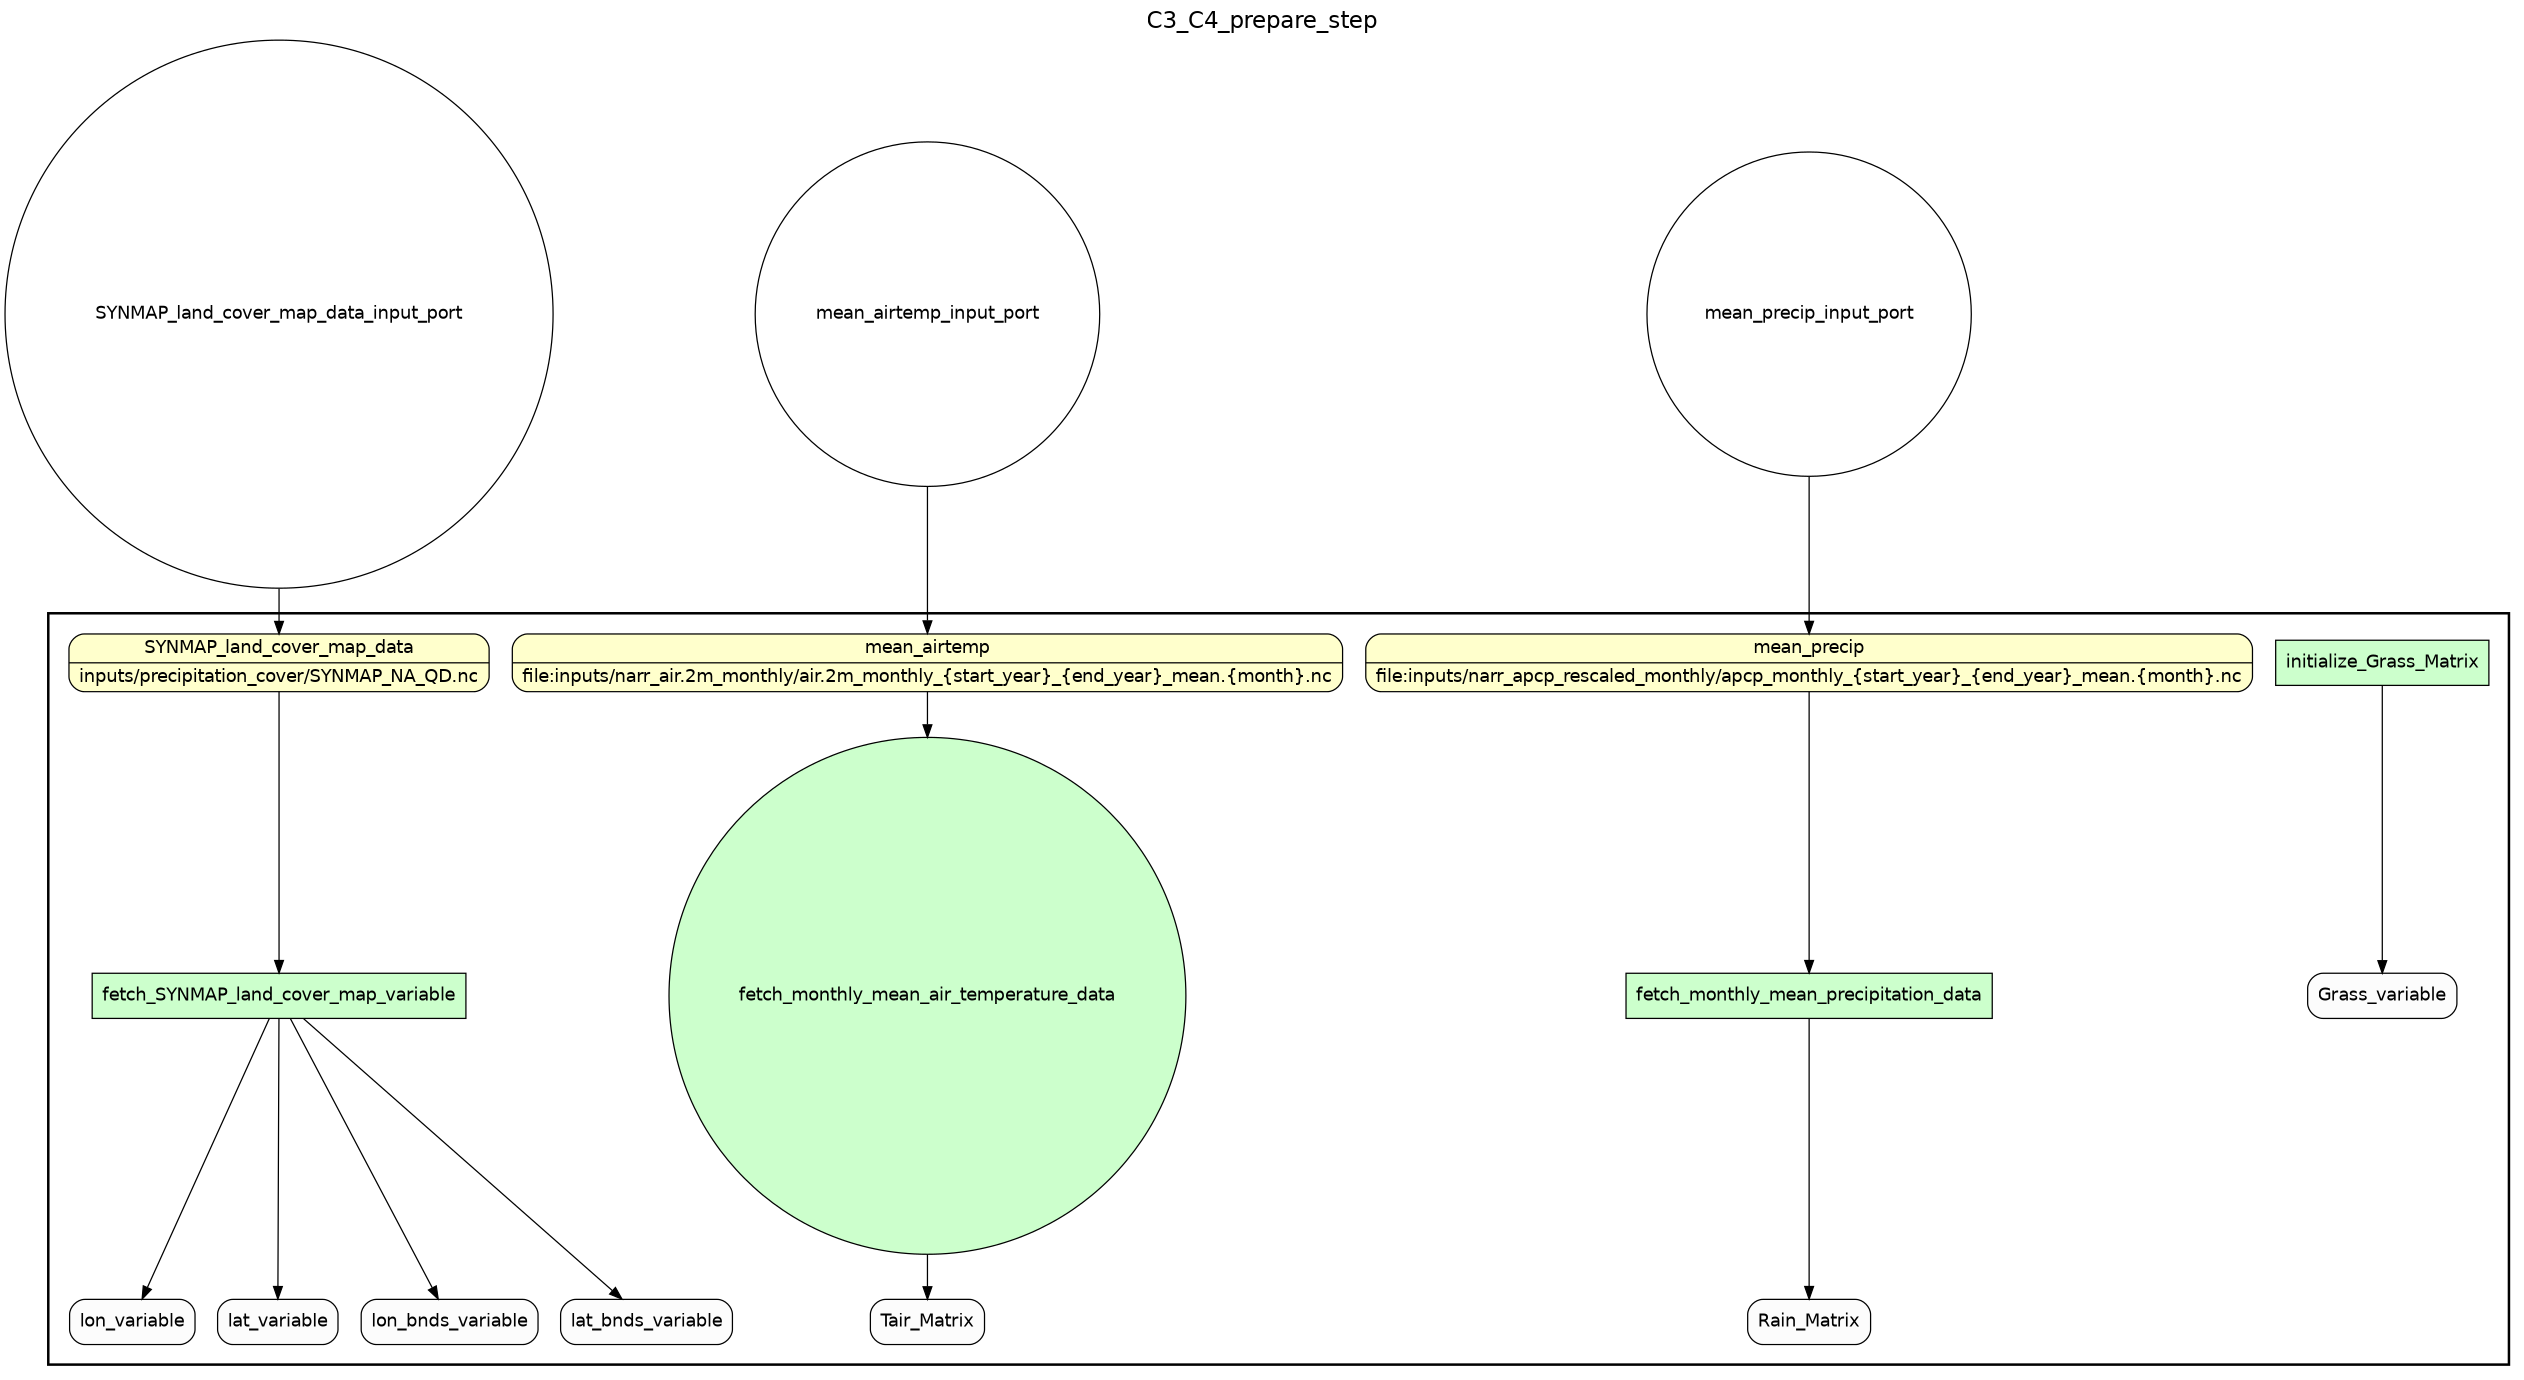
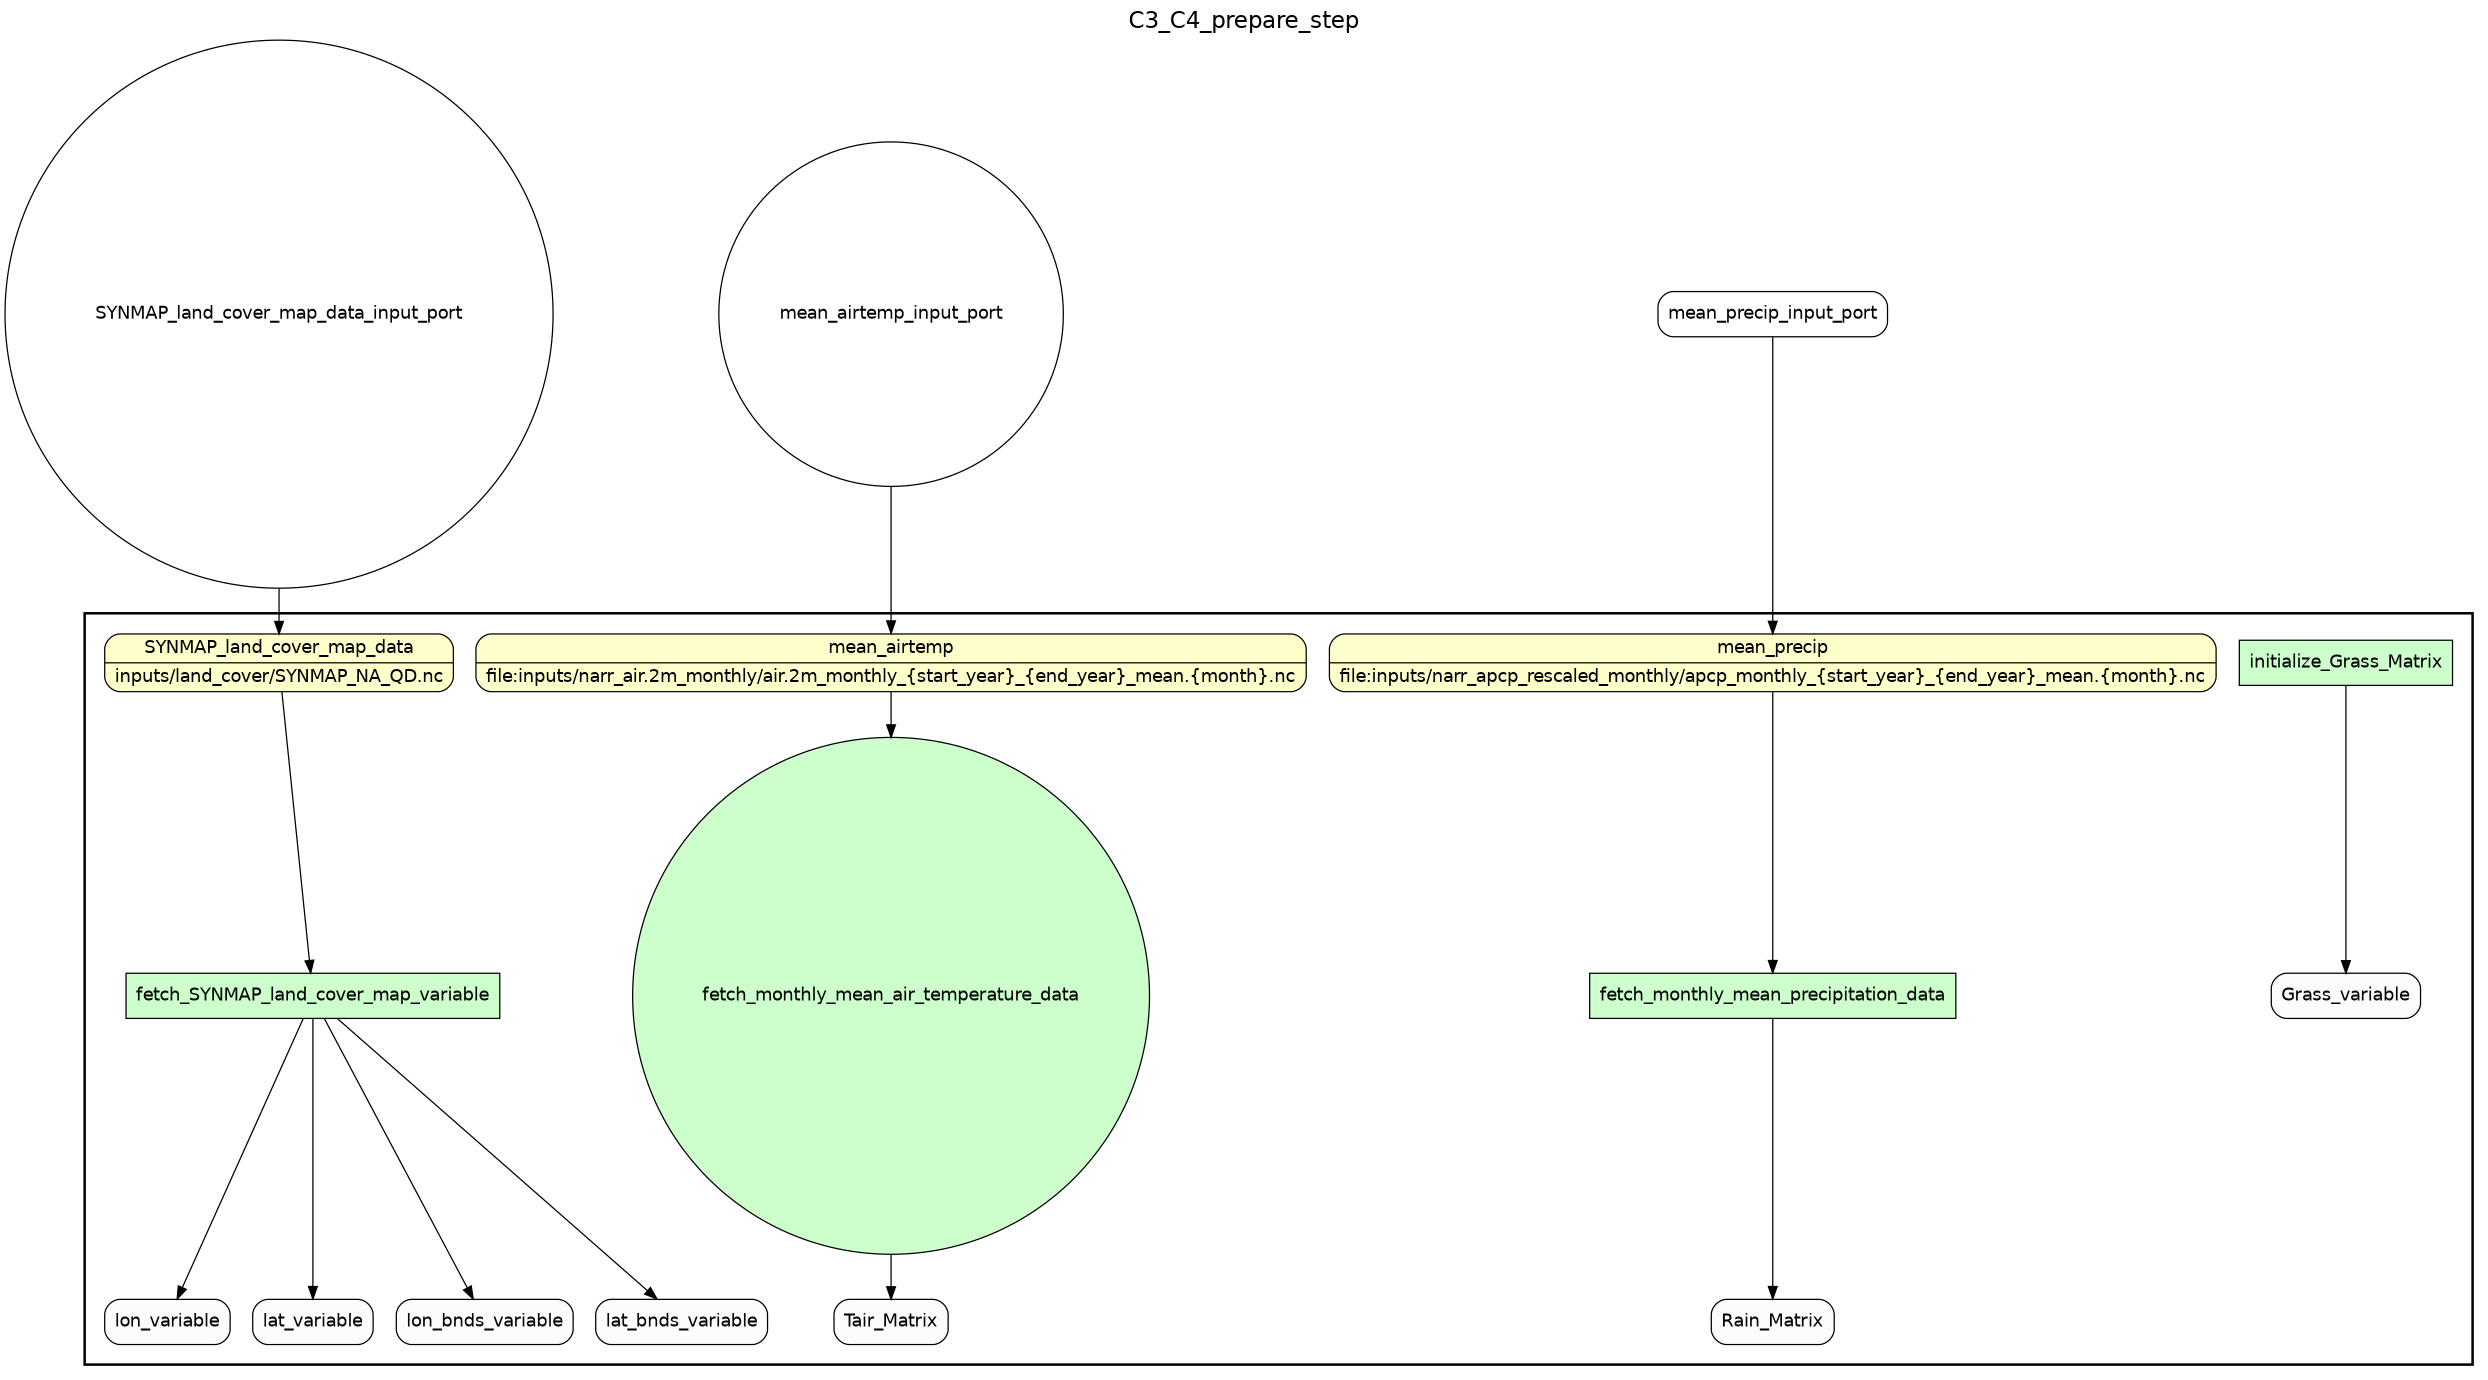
node "mean_precip_input_port": shape circle -> box
node "SYNMAP_land_cover_map_data": text "inputs/precipitation_cover/SYNMAP_NA_QD.nc" -> "inputs/land_cover/SYNMAP_NA_QD.nc"
